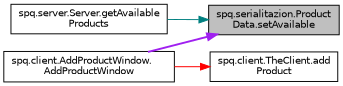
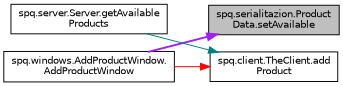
edge "spq.server.Server.getAvailable Products" -> "spq.serialitazion.Product Data.setAvailable": now "spq.server.Server.getAvailable Products" -> "spq.client.TheClient.add Product"
node "spq.client.AddProductWindow. AddProductWindow": label "spq.client.AddProductWindow. AddProductWindow" -> "spq.windows.AddProductWindow. AddProductWindow"
